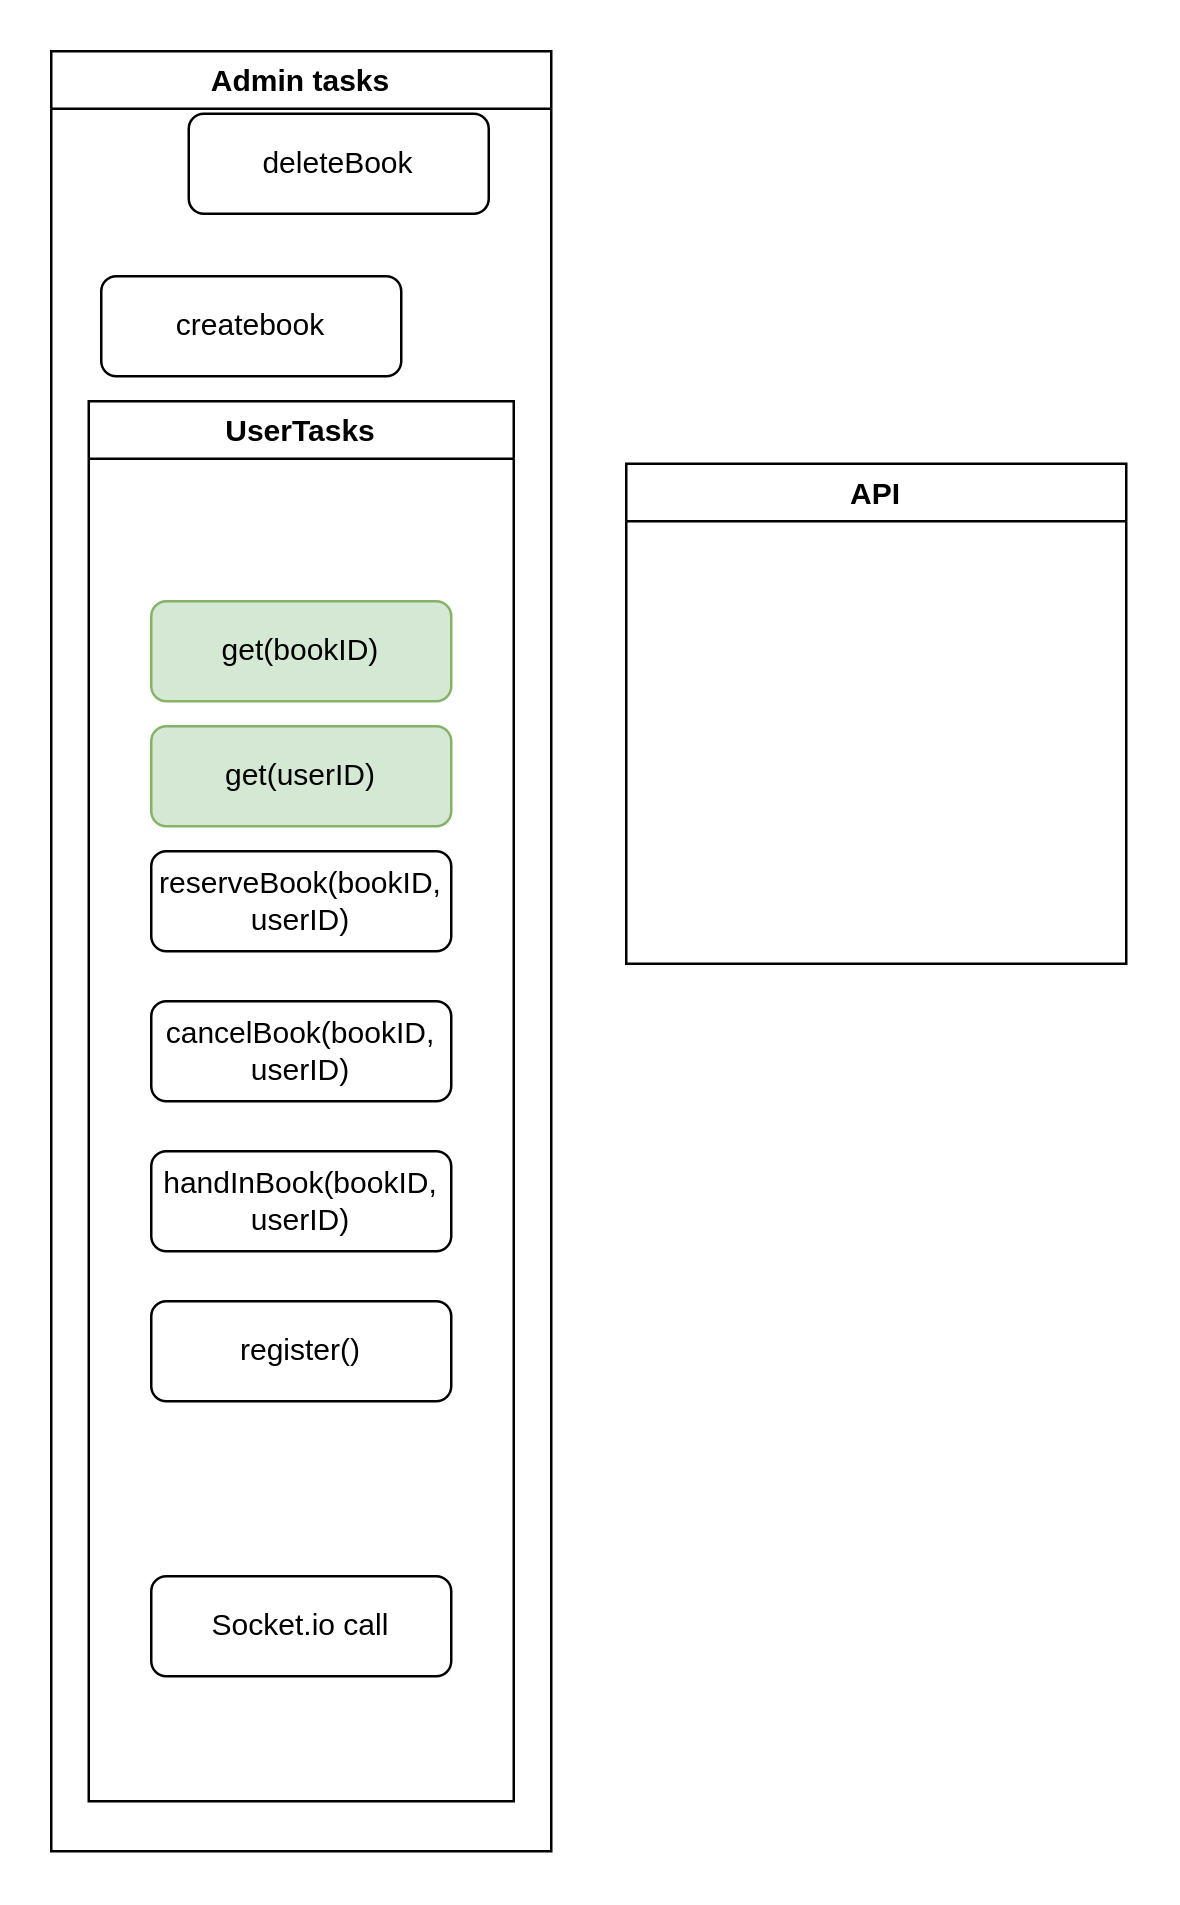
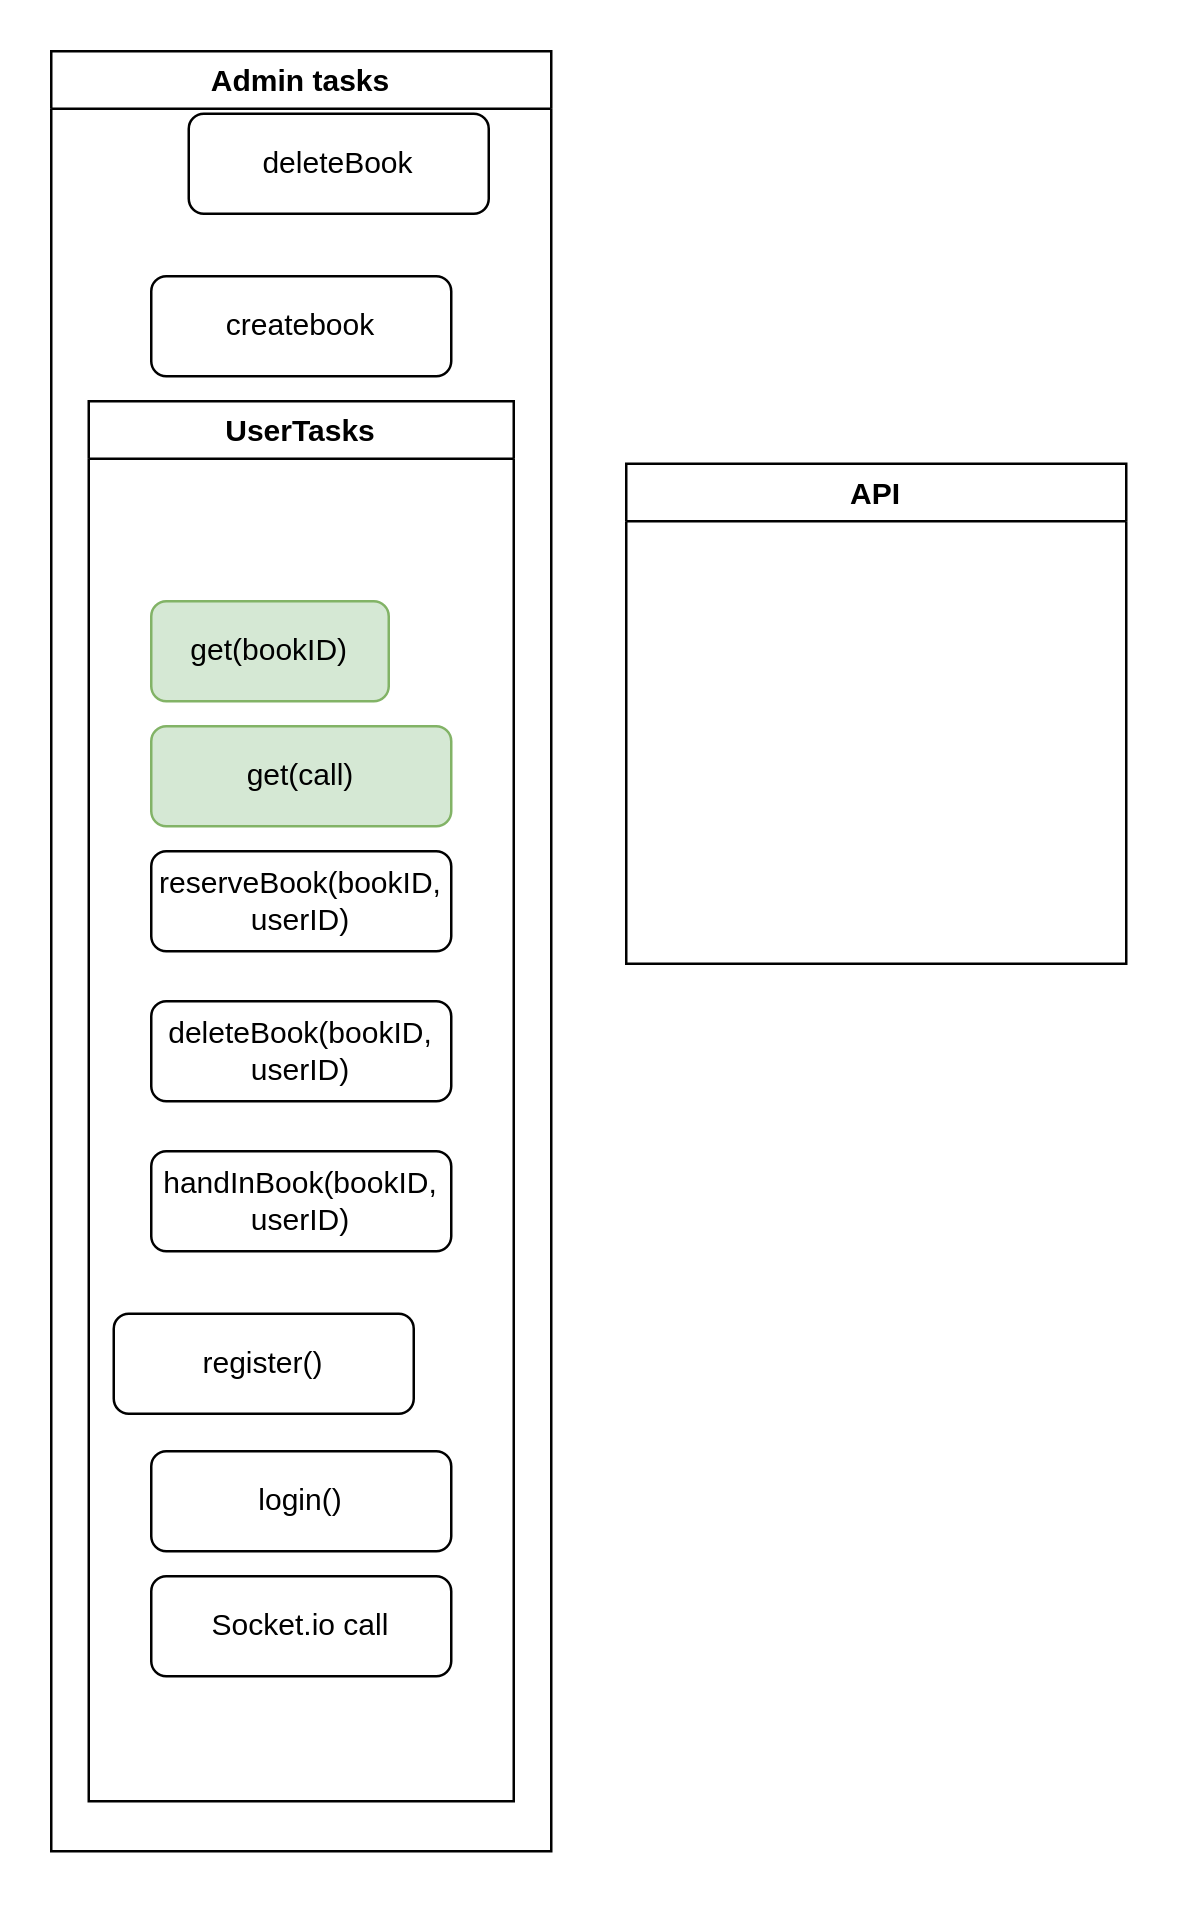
node "createbook": moved (251, 326) -> (301, 326)
node "get(bookID)": size 300x100 -> 238x100
node "get(userID)": label "get(userID)" -> "get(call)"
node "cancelBook(bookID, userID)": label "cancelBook(bookID, userID)" -> "deleteBook(bookID, userID)"
node "register()": moved (301, 1351) -> (264, 1364)
node "login()": added
